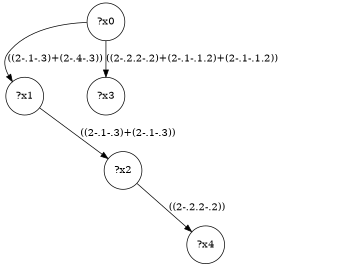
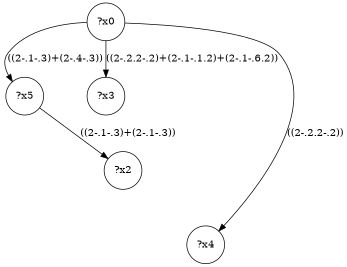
edge "?x0" -> "?x3": label "((2-.2.2-.2)+(2-.1-.1.2)+(2-.1-.1.2))" -> "((2-.2.2-.2)+(2-.1-.1.2)+(2-.1-.6.2))"
node "?x1": label "?x1" -> "?x5"
edge "?x2" -> "?x4": now "?x0" -> "?x4"
